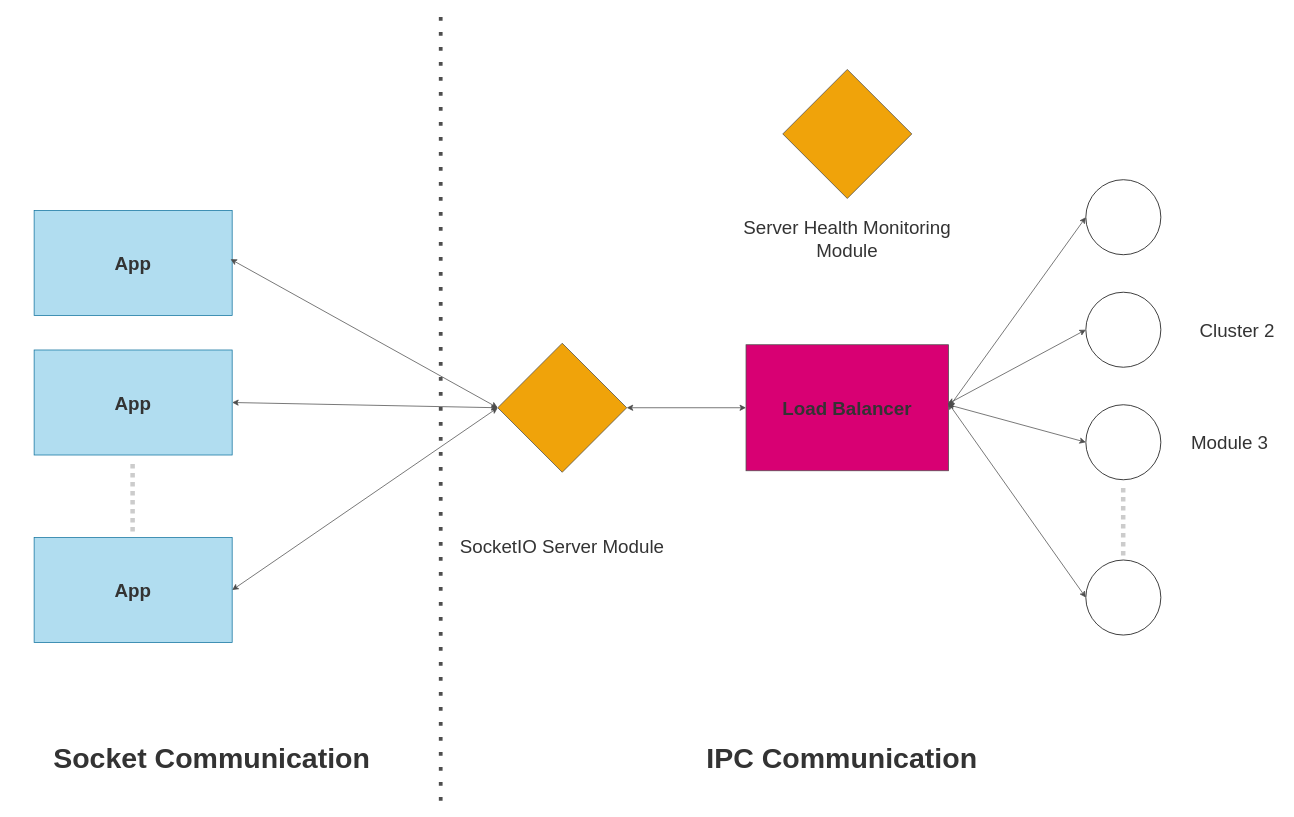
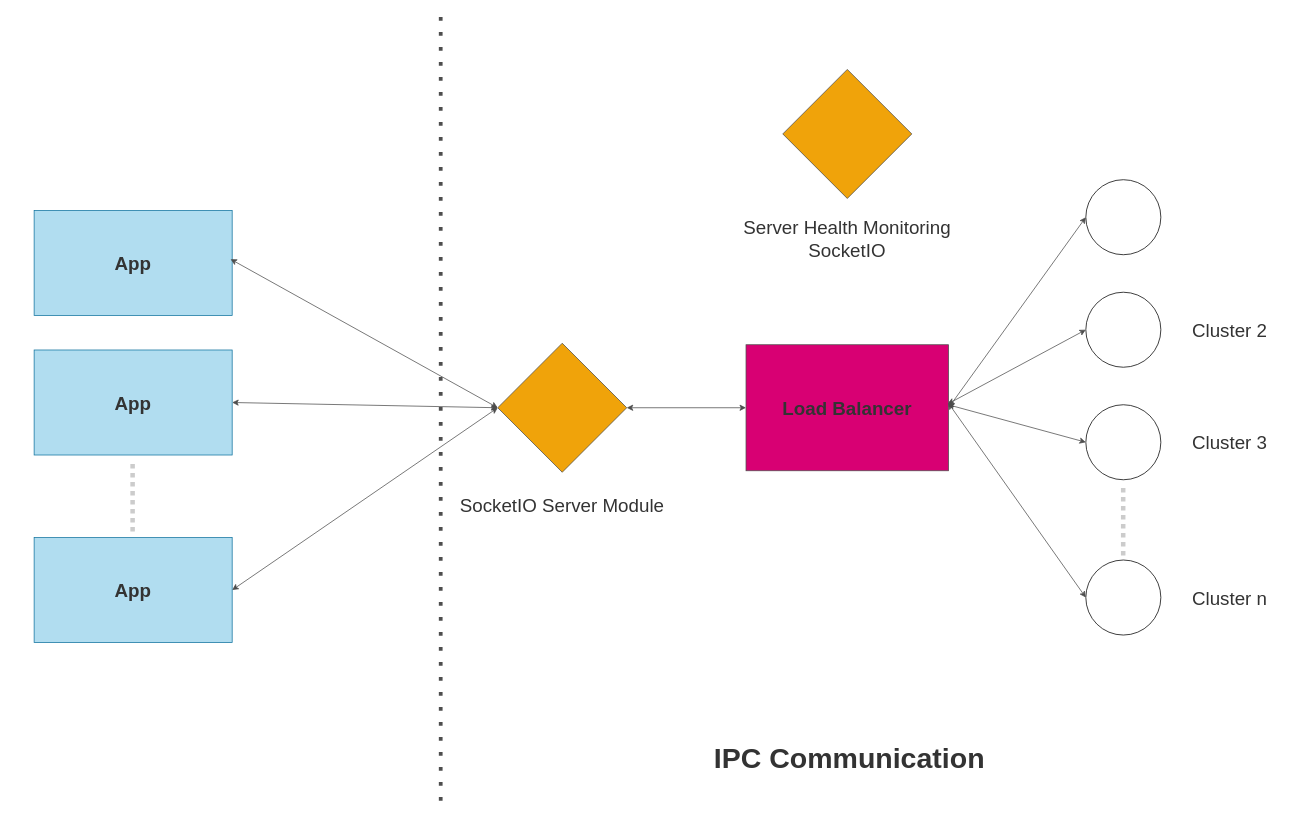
node "Server Health Monitoring Module": label "Server Health Monitoring Module" -> "Server Health Monitoring SocketIO"
node "Cluster 2": moved (1237, 330) -> (1230, 330)
node "Module 3": label "Module 3" -> "Cluster 3"
node "SocketIO Server Module": moved (562, 546) -> (562, 504)
node "Cluster n": added
node "Socket Communication": removed
node "IPC Communication": moved (842, 759) -> (849, 759)
